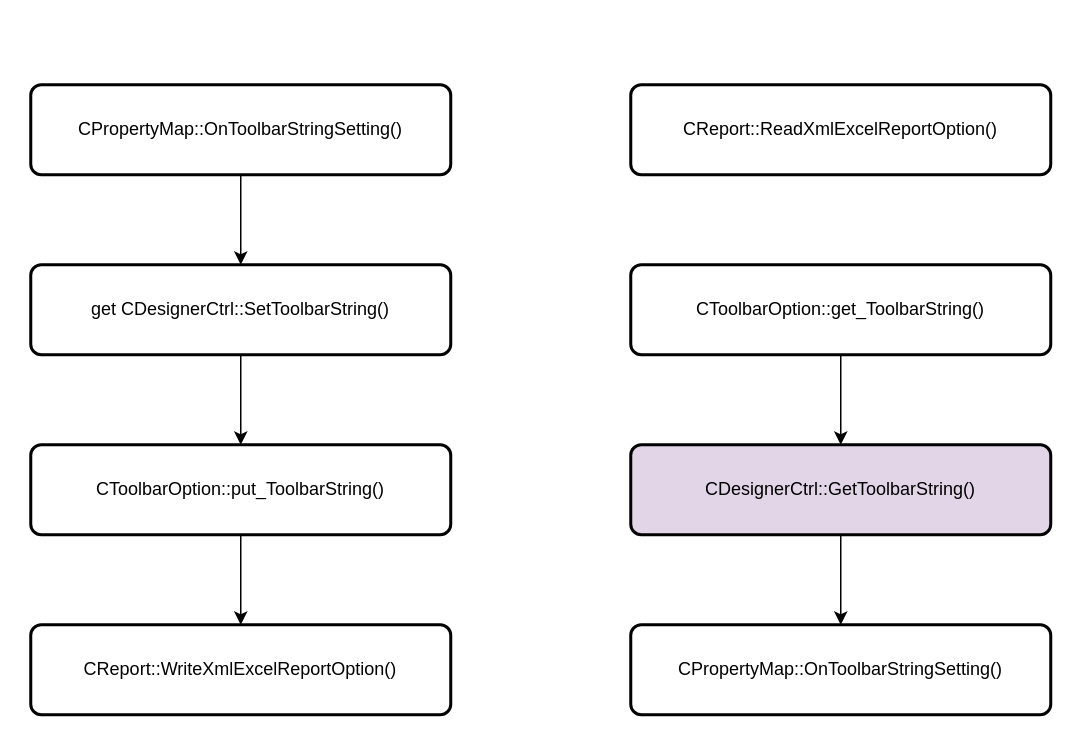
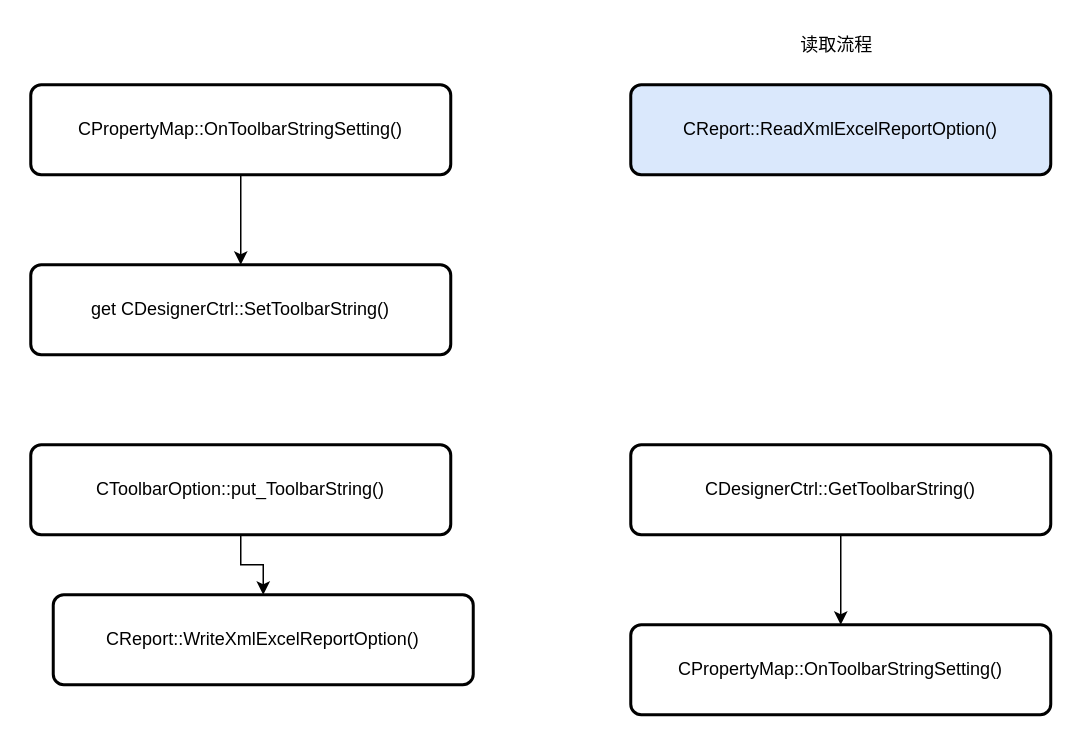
node "读取流程": added
node "CReport::ReadXmlExcelReportOption()": fillcolor #ffffff -> #dae8fc
node "CToolbarOption::get_ToolbarString()": removed
edge "get CDesignerCtrl::SetToolbarString()" -> "CToolbarOption::put_ToolbarString()": removed
edge "CToolbarOption::get_ToolbarString()" -> "CDesignerCtrl::GetToolbarString()": removed
node "CDesignerCtrl::GetToolbarString()": fillcolor #e1d5e7 -> #ffffff
node "CReport::WriteXmlExcelReportOption()": moved (241, 670) -> (263, 640)
